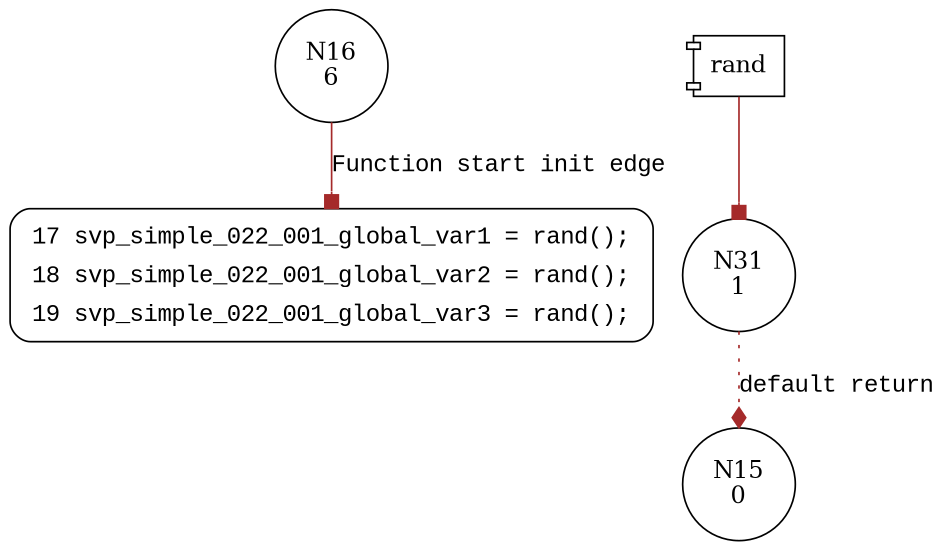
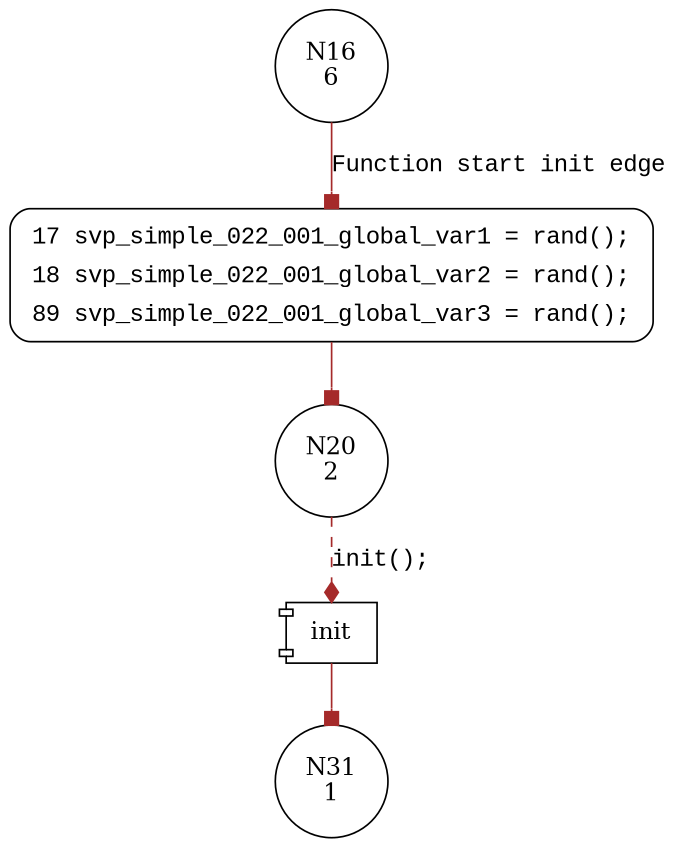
node "rand": label "rand" -> "init"
node "17": text "19" -> "89"
node "N20 2": added
node "N15 0": removed
